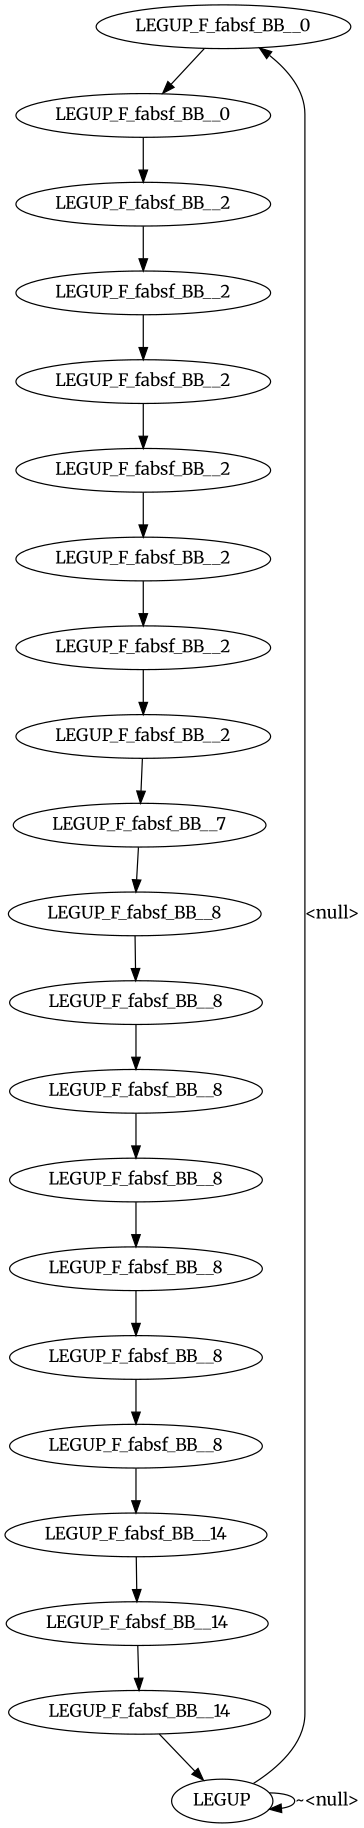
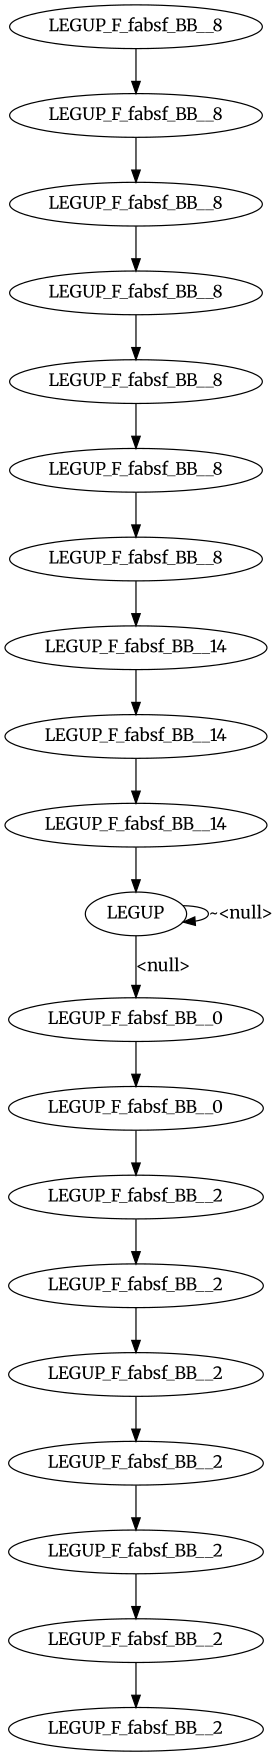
node "LEGUP_F_fabsf_BB__7": removed
